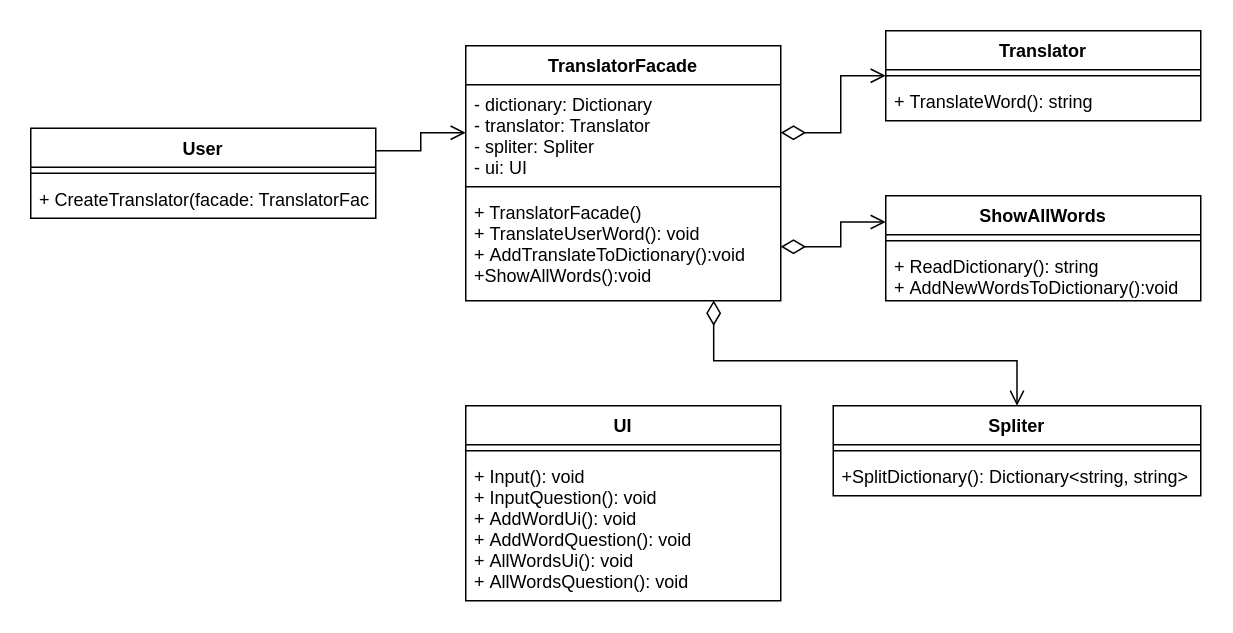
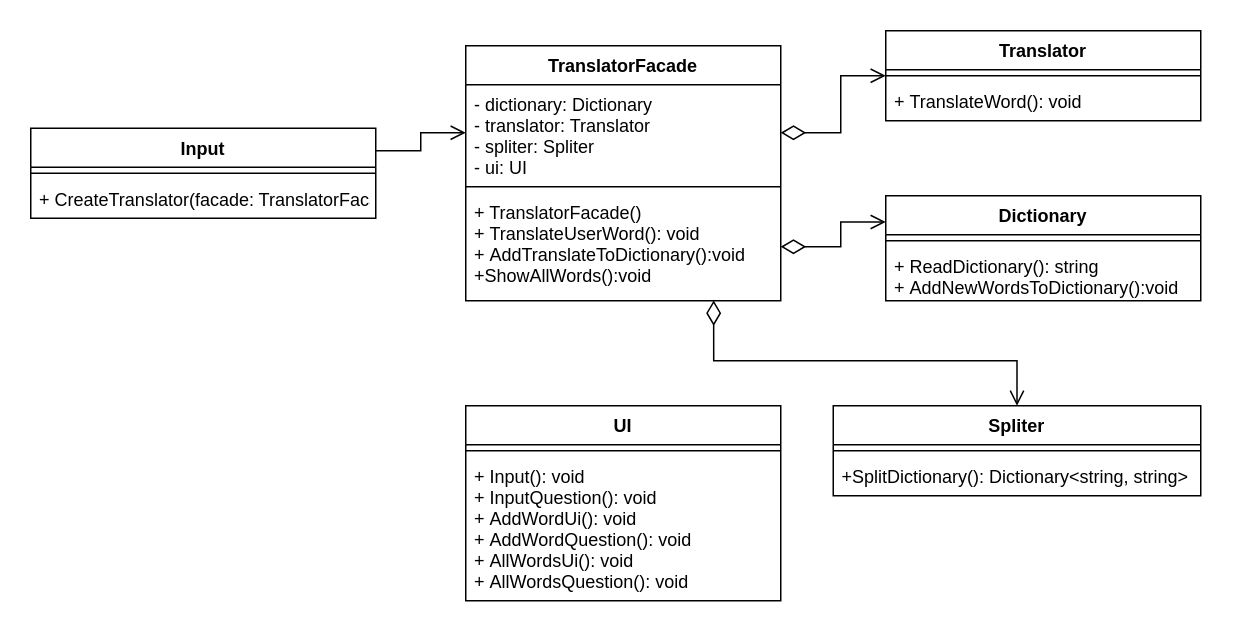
node "+ TranslateWord(): string": label "+ TranslateWord(): string" -> "+ TranslateWord(): void"
node "User": label "User" -> "Input"
node "ShowAllWords": label "ShowAllWords" -> "Dictionary"
